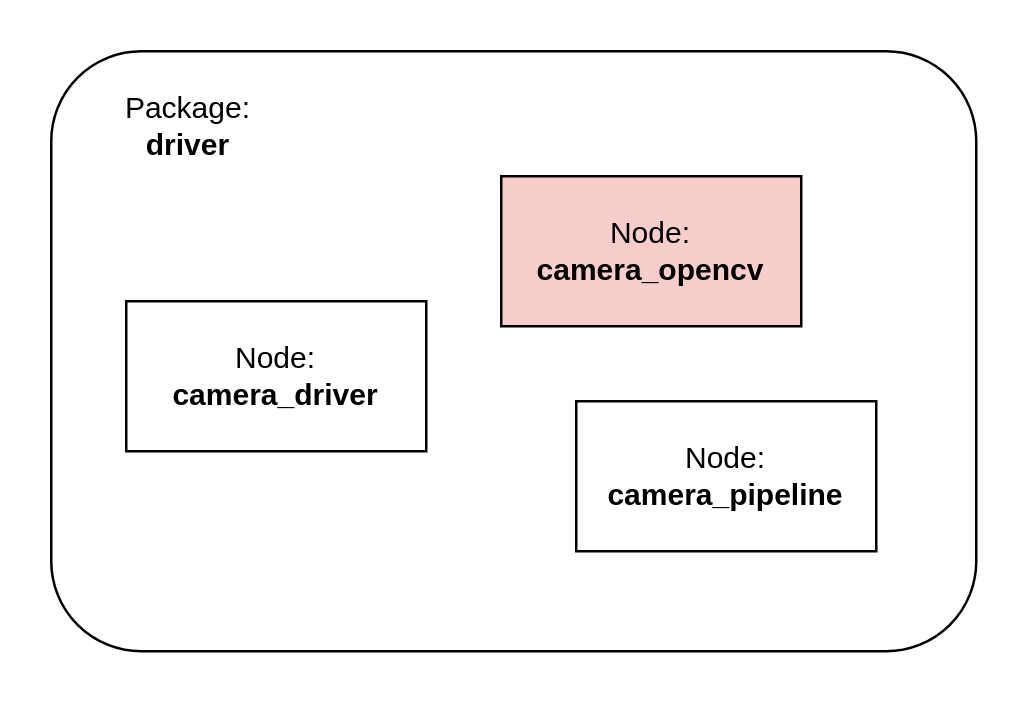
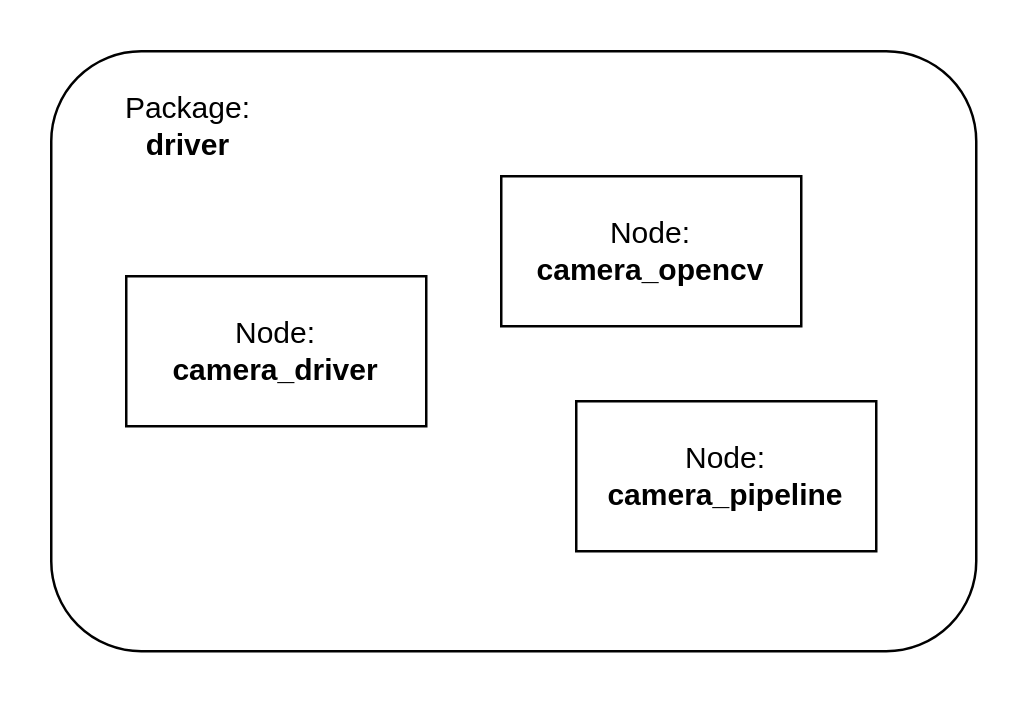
node "Node: camera_opencv": fillcolor #f8cecc -> #ffffff
node "Node: camera_driver": moved (276, 376) -> (276, 351)
